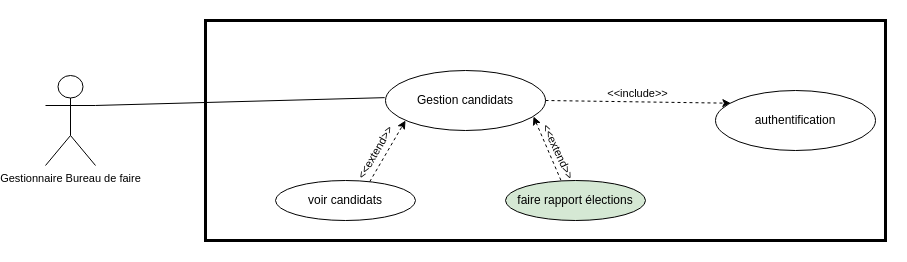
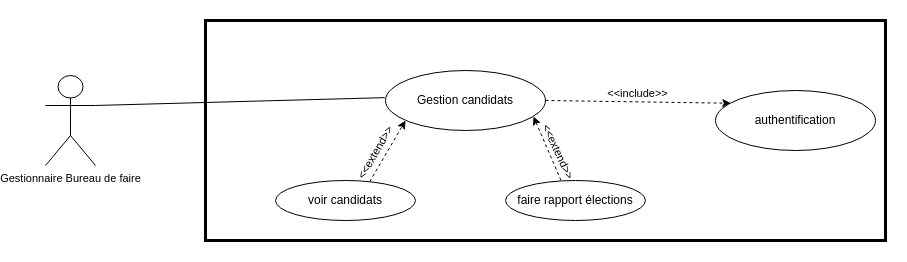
node "faire rapport élections": fillcolor #d5e8d4 -> #ffffff
